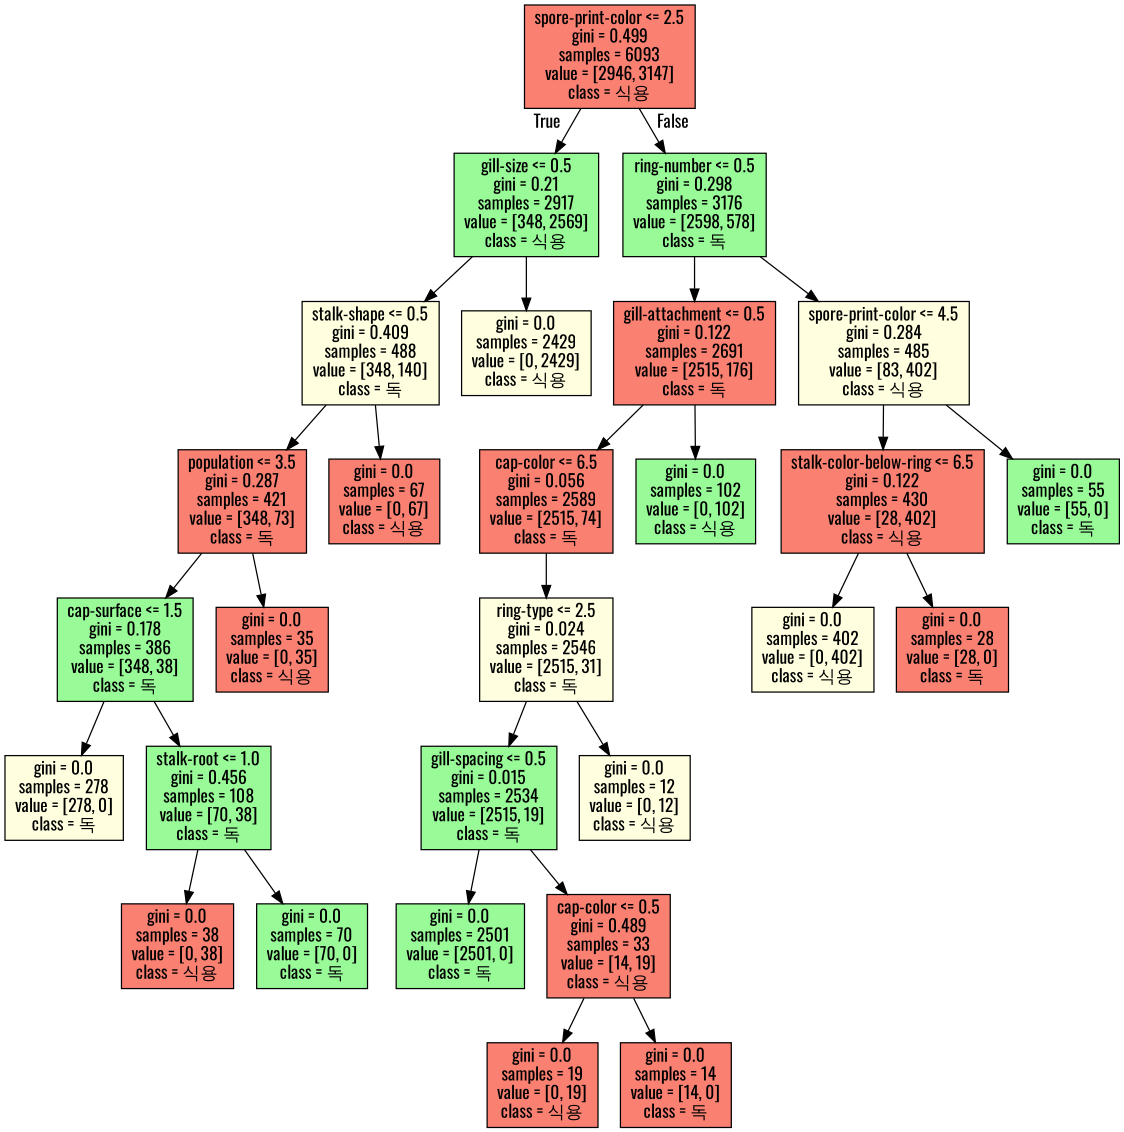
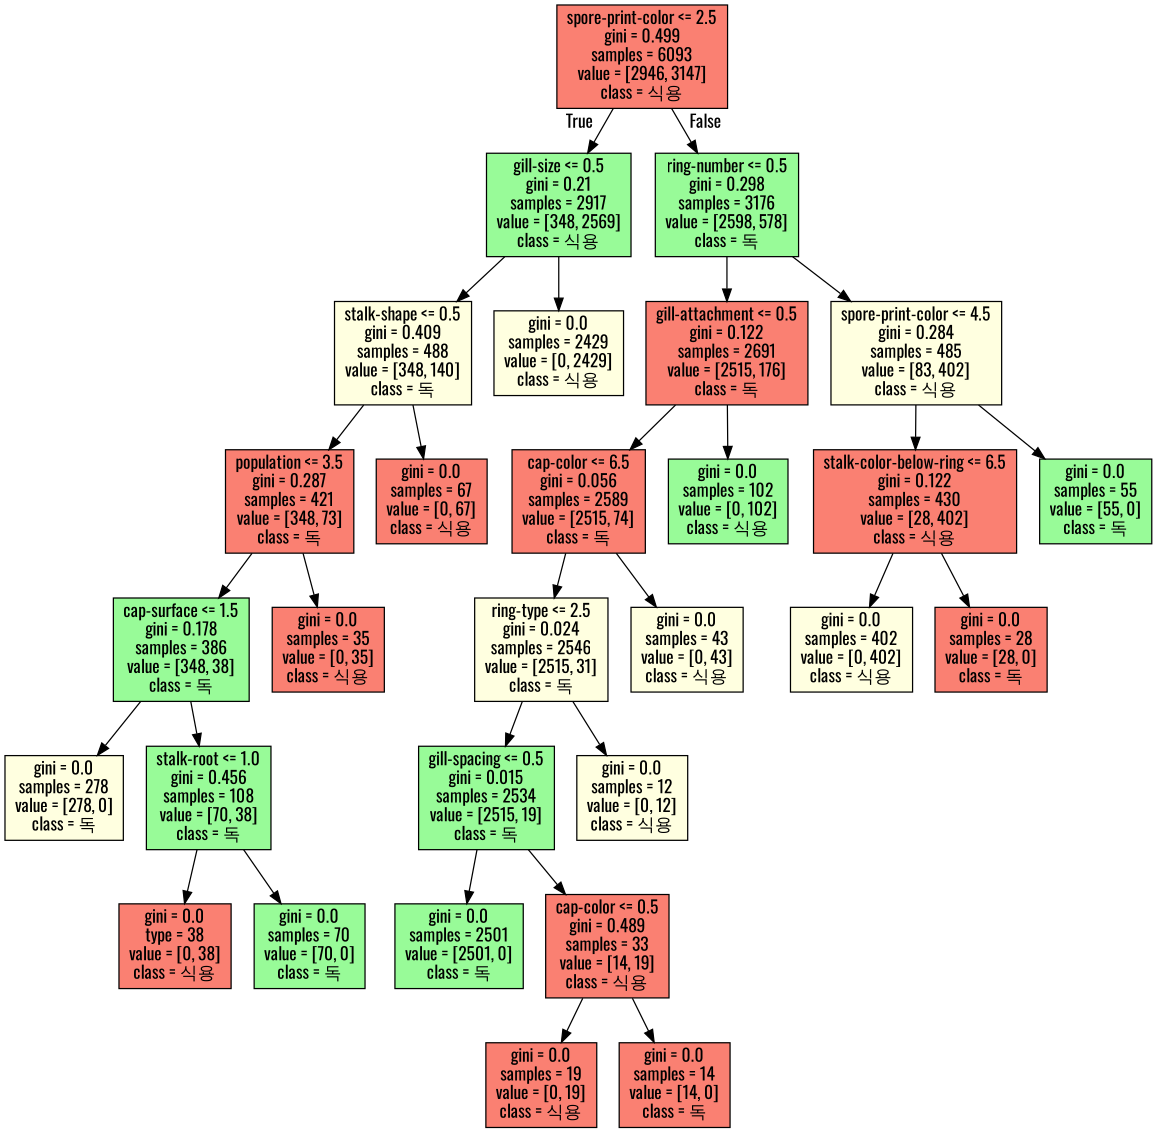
node "gini = 0.0 samples = 43 value = [0, 43] class = 식용": added
node "gini = 0.0 samples = 38 value = [0, 38] class = 식용": label "gini = 0.0 samples = 38 value = [0, 38] class = 식용" -> "gini = 0.0 type = 38 value = [0, 38] class = 식용"
